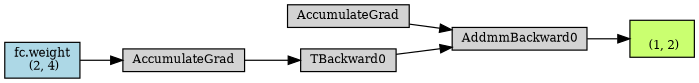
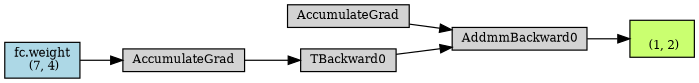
node "fc.weight (2, 4)": label "fc.weight (2, 4)" -> "fc.weight (7, 4)"
